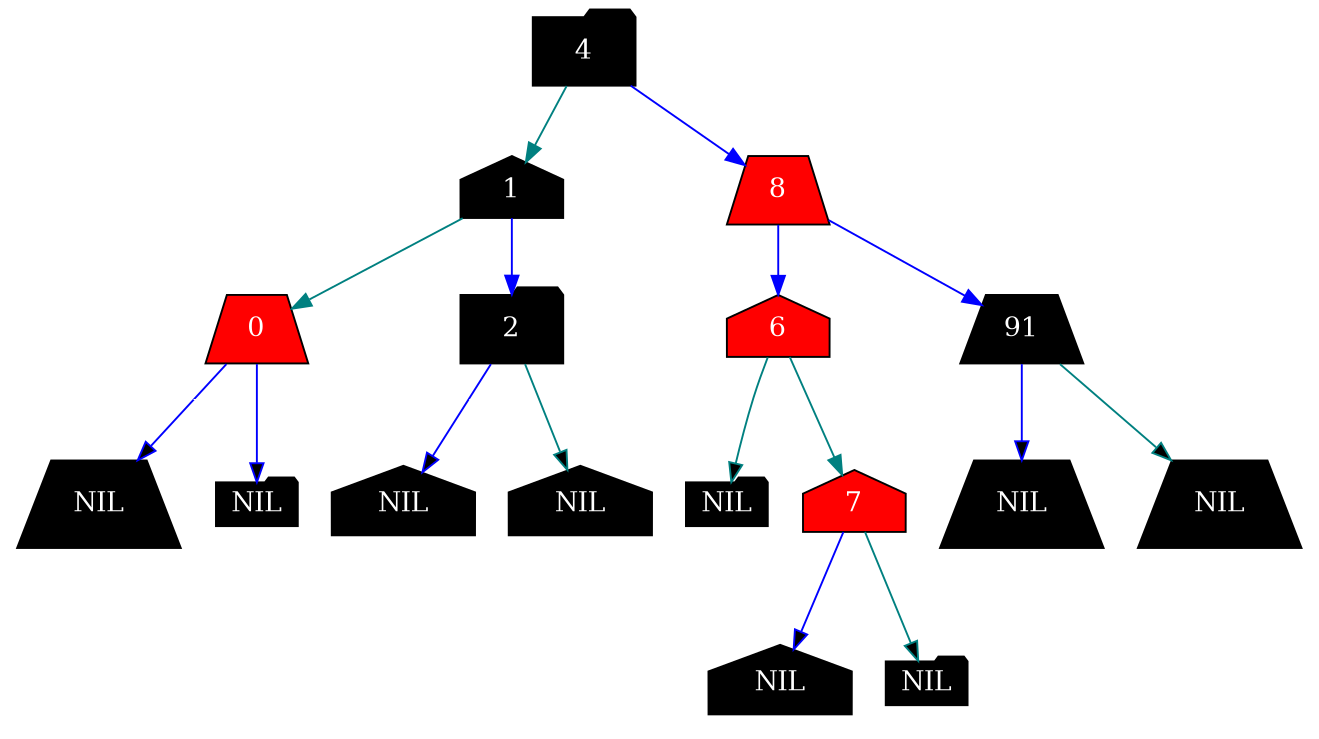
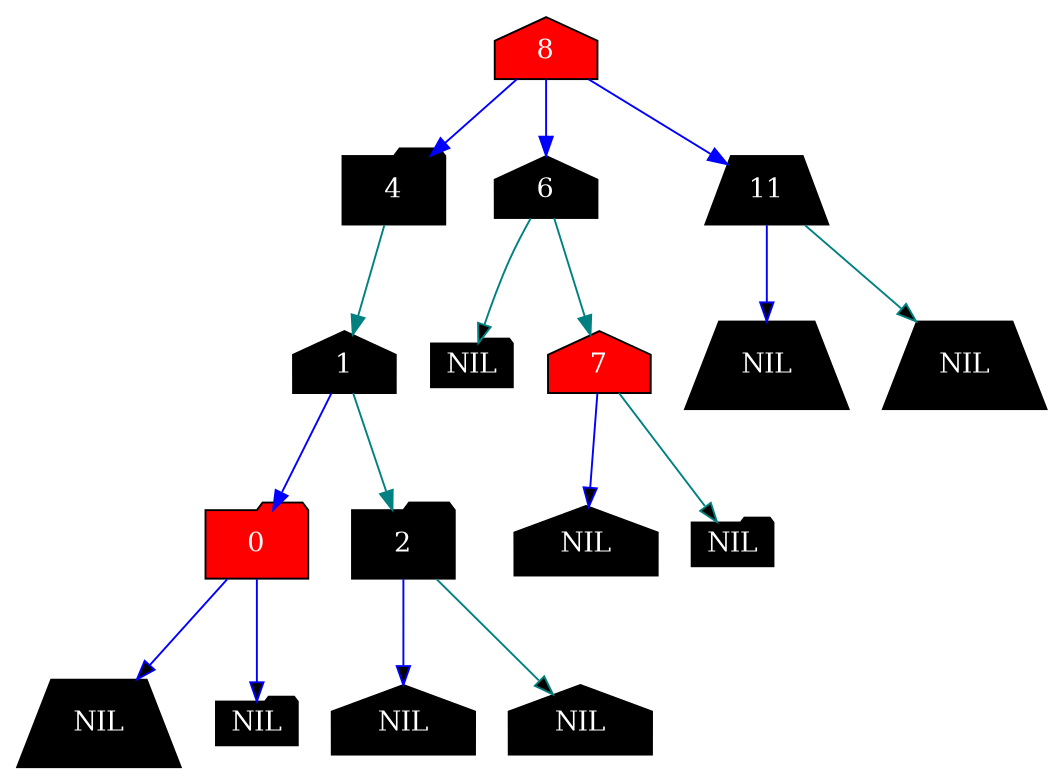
edge "4" -> "8": reversed
node "8": shape trapezium -> house
edge "1" -> "2": color blue -> teal
edge "1" -> "0": color teal -> blue
node "0": shape trapezium -> folder
node "6": fillcolor red -> black
node "91": label "91" -> "11"
